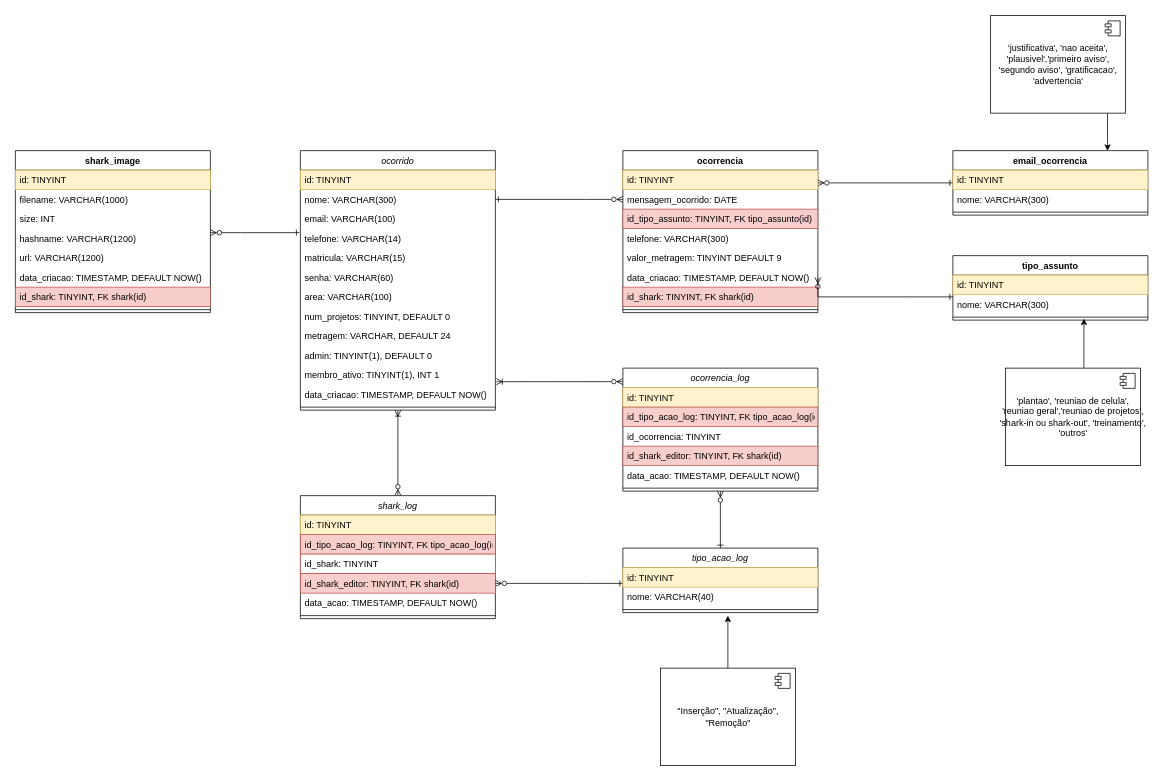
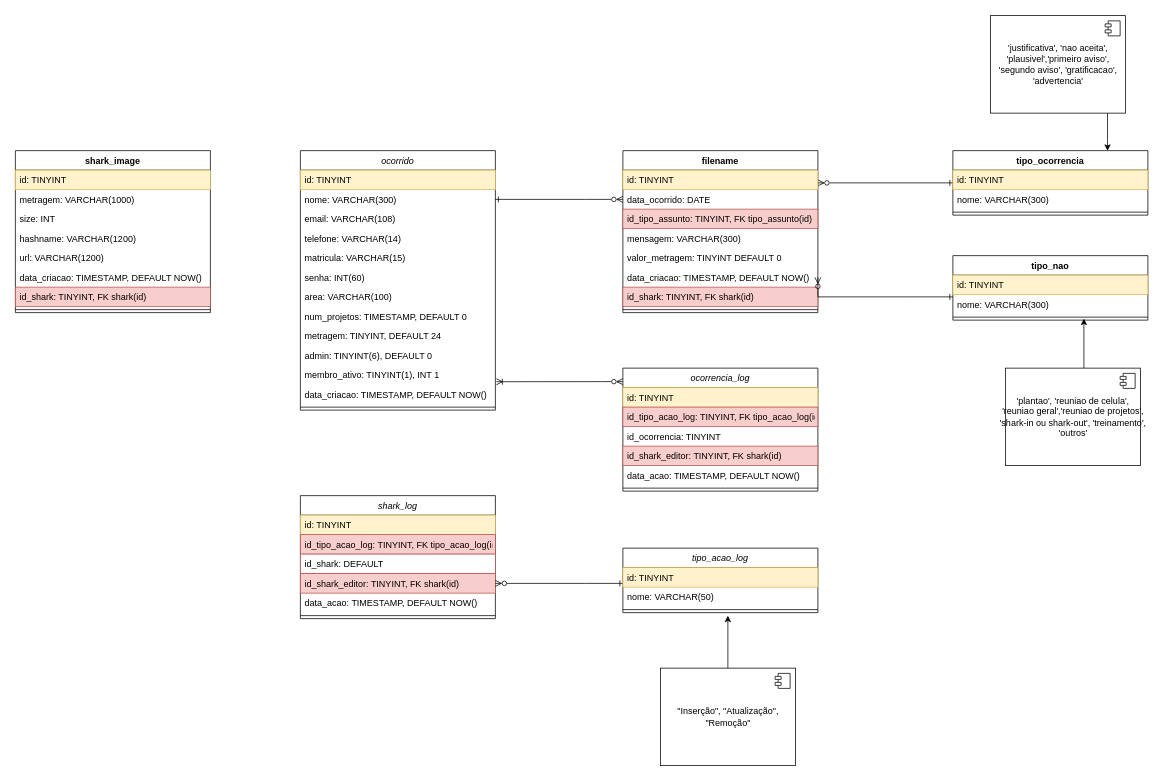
node "ocorrencia": label "ocorrencia" -> "filename"
node "email_ocorrencia": label "email_ocorrencia" -> "tipo_ocorrencia"
node "filename: VARCHAR(1000)": label "filename: VARCHAR(1000)" -> "metragem: VARCHAR(1000)"
node "mensagem_ocorrido: DATE": label "mensagem_ocorrido: DATE" -> "data_ocorrido: DATE"
node "email: VARCHAR(100)": label "email: VARCHAR(100)" -> "email: VARCHAR(108)"
edge "shark_image" -- "telefone: VARCHAR(14)": removed
node "telefone: VARCHAR(300)": label "telefone: VARCHAR(300)" -> "mensagem: VARCHAR(300)"
node "valor_metragem: TINYINT DEFAULT 9": label "valor_metragem: TINYINT DEFAULT 9" -> "valor_metragem: TINYINT DEFAULT 0"
node "tipo_assunto": label "tipo_assunto" -> "tipo_nao"
node "senha: VARCHAR(60)": label "senha: VARCHAR(60)" -> "senha: INT(60)"
node "num_projetos: TINYINT, DEFAULT 0": label "num_projetos: TINYINT, DEFAULT 0" -> "num_projetos: TIMESTAMP, DEFAULT 0"
node "metragem: VARCHAR, DEFAULT 24": label "metragem: VARCHAR, DEFAULT 24" -> "metragem: TINYINT, DEFAULT 24"
node "admin: TINYINT(1), DEFAULT 0": label "admin: TINYINT(1), DEFAULT 0" -> "admin: TINYINT(6), DEFAULT 0"
edge "ocorrido" -- "shark_log": removed
edge "ocorrencia_log" -- "tipo_acao_log": removed
node "id_shark: TINYINT": label "id_shark: TINYINT" -> "id_shark: DEFAULT"
node "nome: VARCHAR(40)": label "nome: VARCHAR(40)" -> "nome: VARCHAR(50)"
